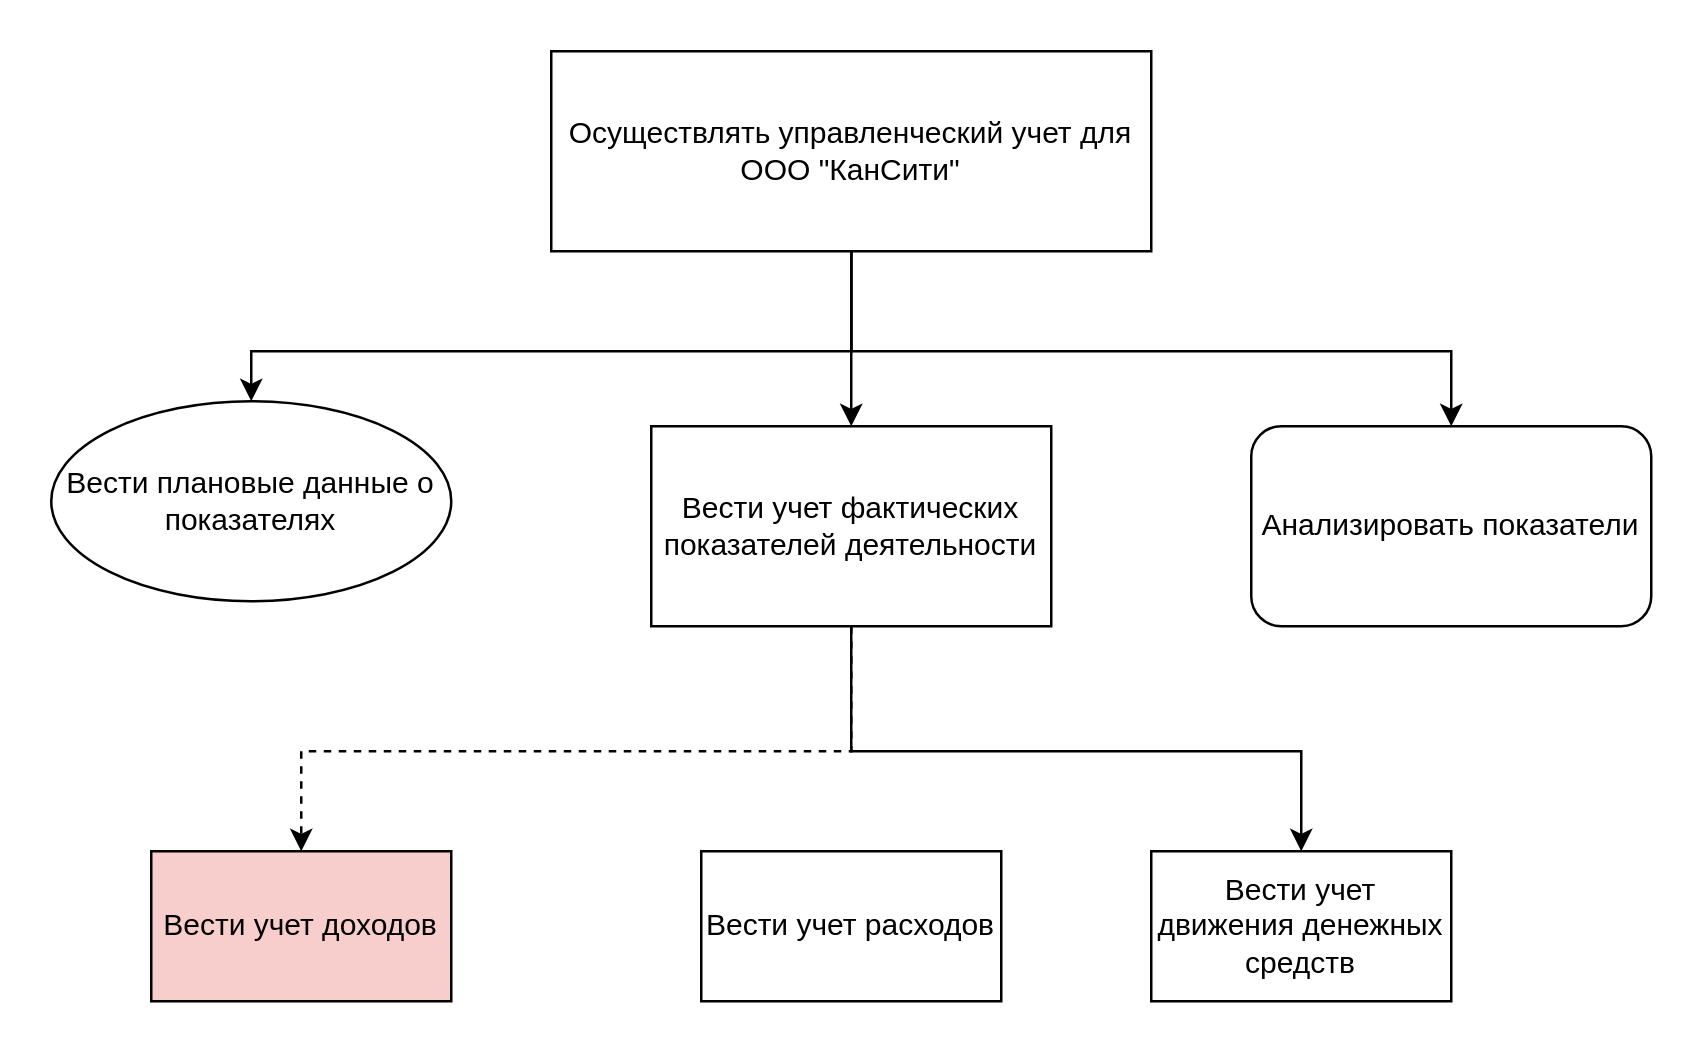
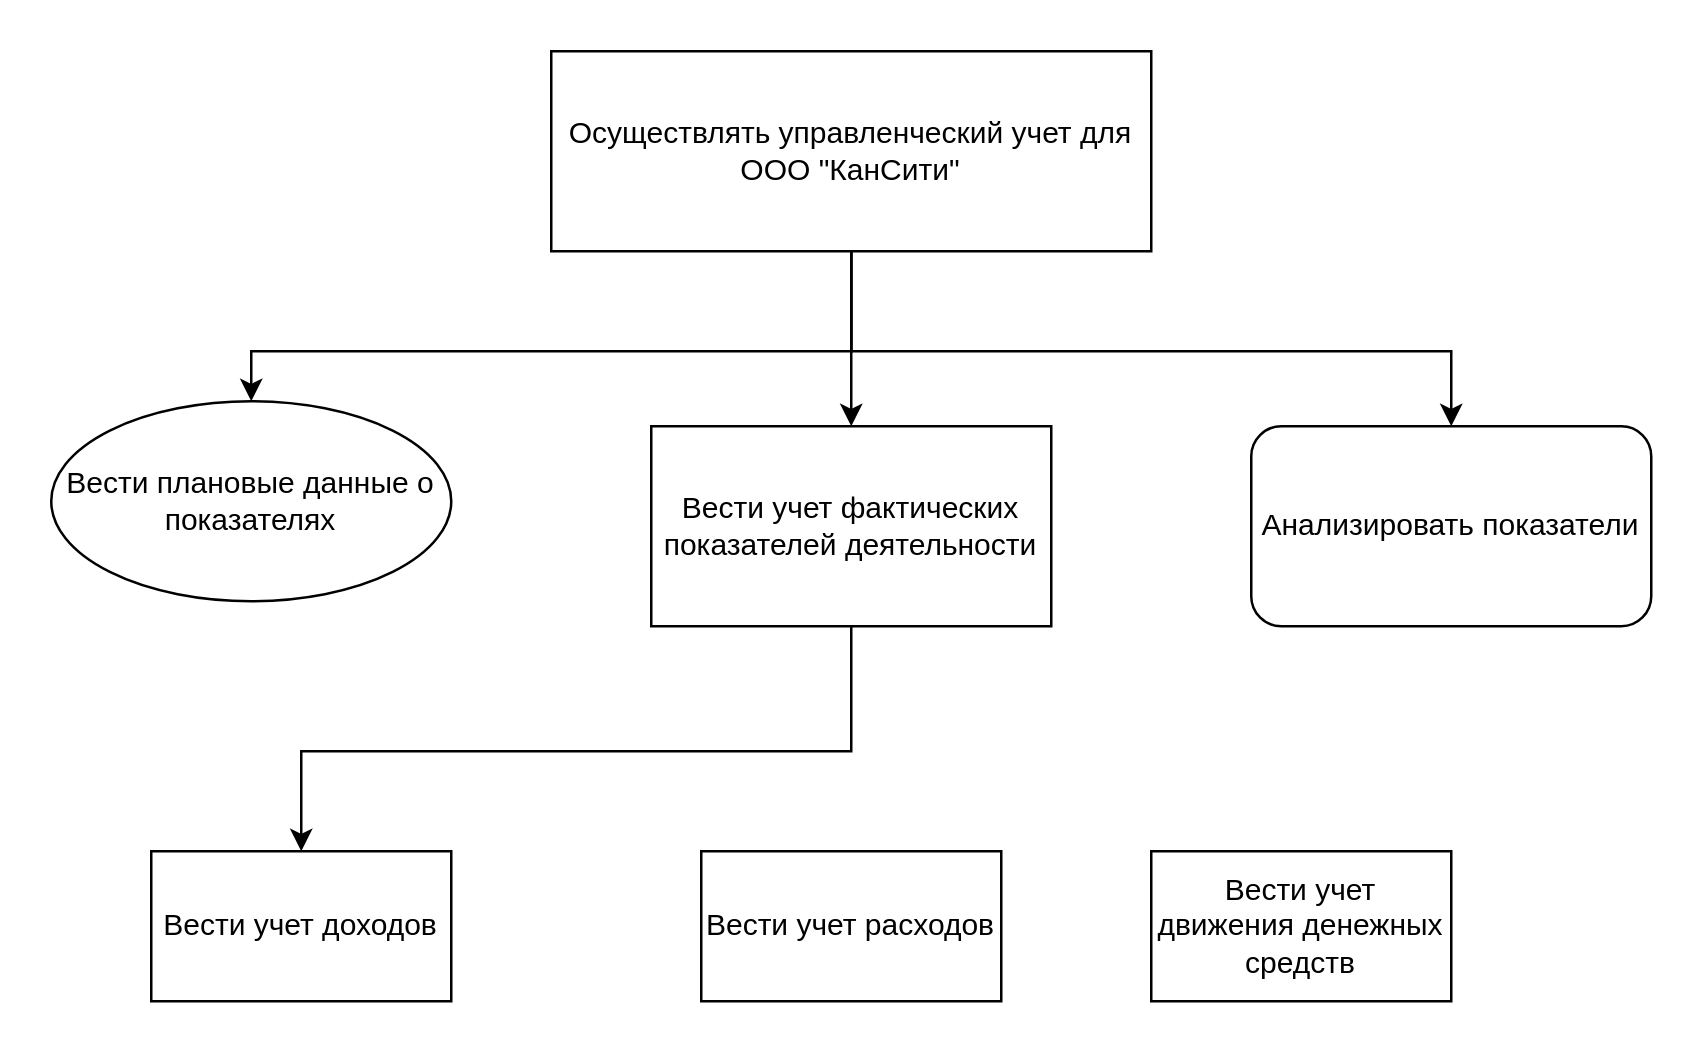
edge "Вести учет фактических показателей деятельности" -> "Вести учет доходов": style dashed -> solid
edge "Вести учет фактических показателей деятельности" -> "Вести учет движения денежных средств": removed
node "Вести учет доходов": fillcolor #f8cecc -> #ffffff
